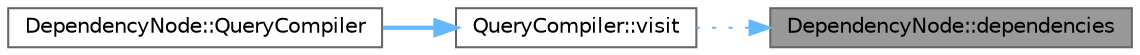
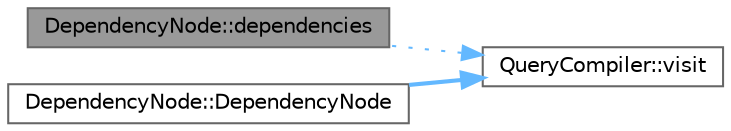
node "DependencyNode::QueryCompiler": label "DependencyNode::QueryCompiler" -> "DependencyNode::DependencyNode"
edge "QueryCompiler::visit" -> "DependencyNode::dependencies": reversed
